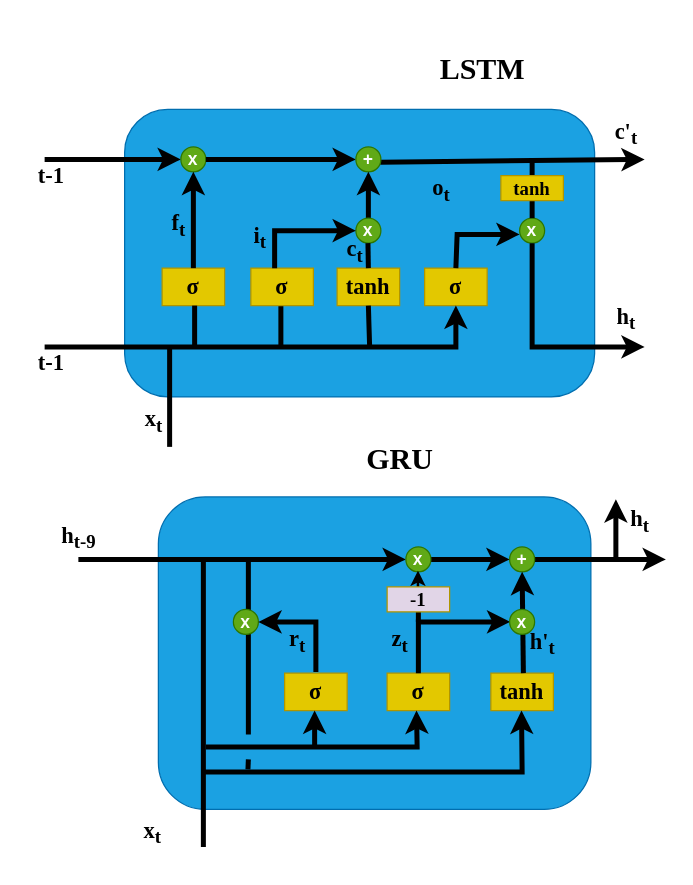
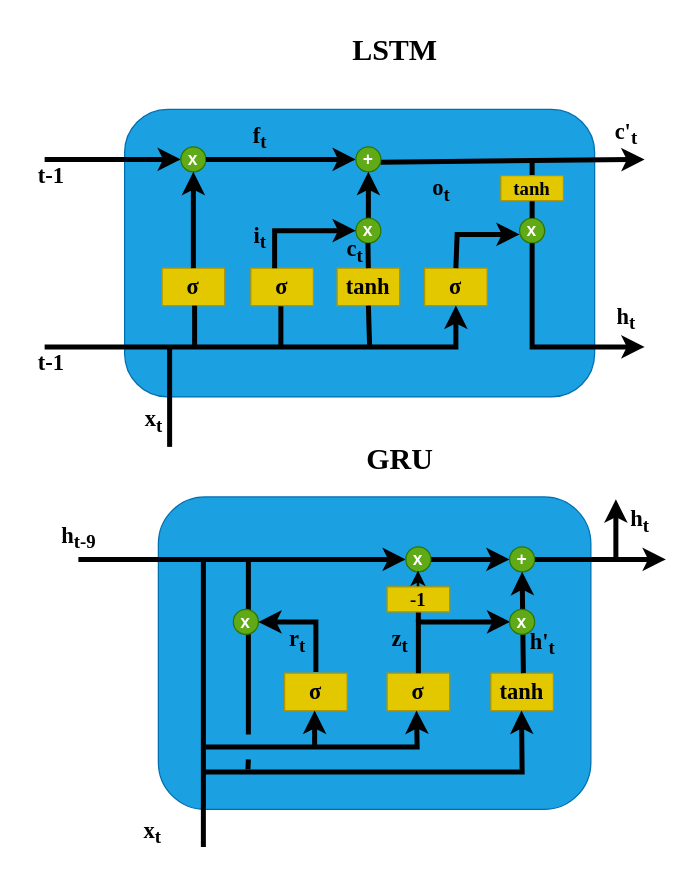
node "LSTM": moved (482, 69) -> (394, 51)
node "ft": moved (178, 226) -> (259, 138)
node "-1": fillcolor #e1d5e7 -> #e3c800
